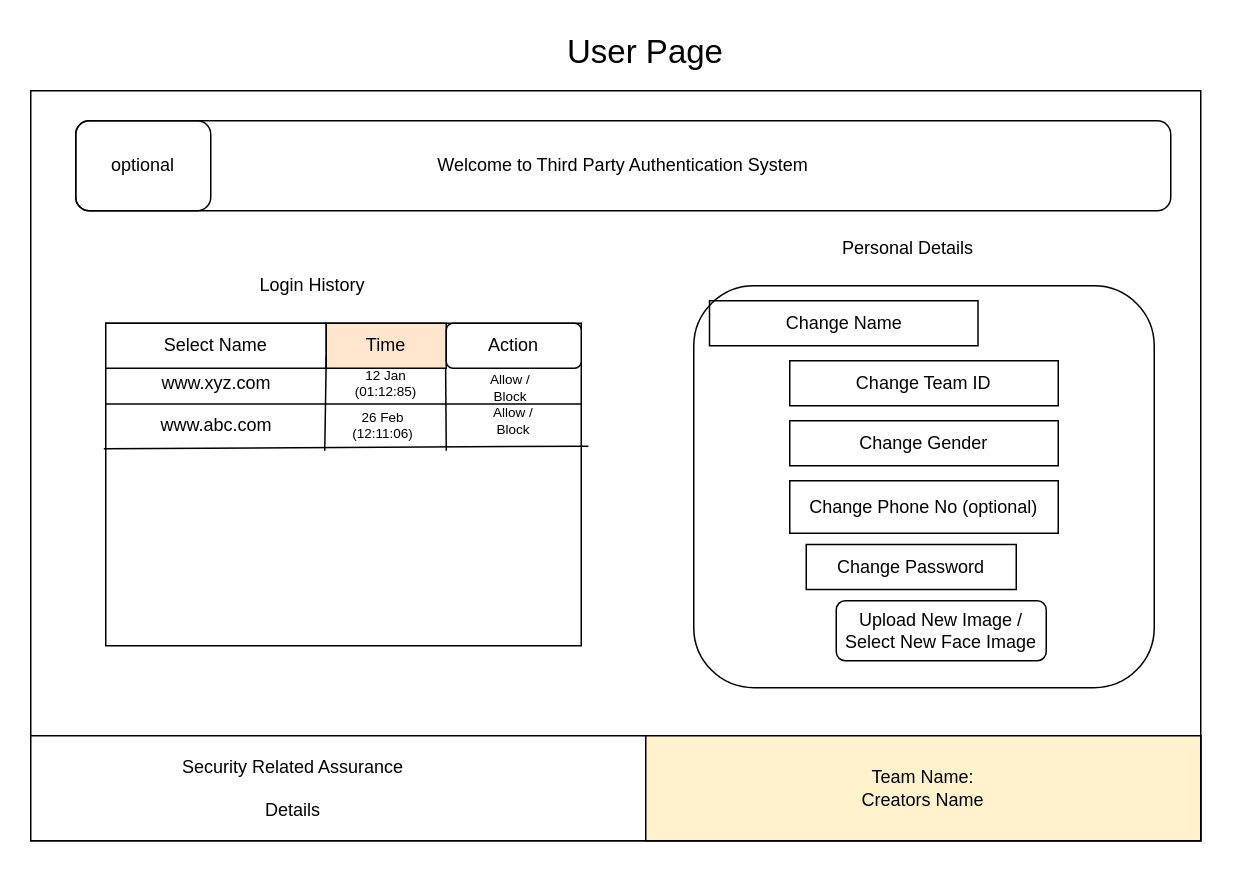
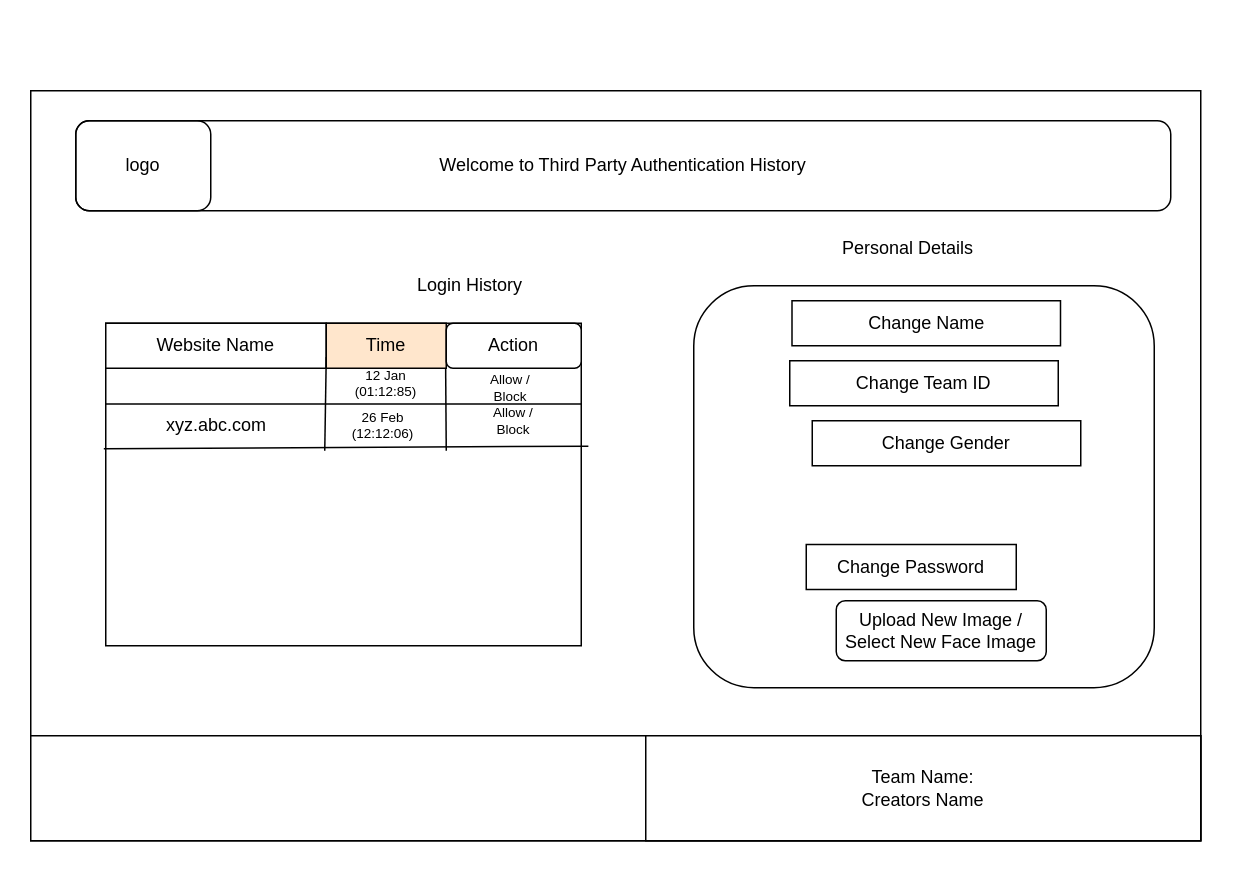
node "User Page": removed
node "optional": label "optional" -> "logo"
node "Welcome to Third Party Authentication System": label "Welcome to Third Party Authentication System" -> "Welcome to Third Party Authentication History"
node "Login History": moved (313, 286) -> (470, 286)
node "Change Name": moved (844, 323) -> (926, 323)
node "Select Name": label "Select Name" -> "Website Name"
node "www.xyz.com": removed
node "www.abc.com": label "www.abc.com" -> "xyz.abc.com"
node "26 Feb (12:11:06)": label "26 Feb (12:11:06)" -> "26 Feb (12:12:06)"
node "Change Gender": moved (924, 443) -> (947, 443)
node "Change Phone No (optional)": removed
node "Security Related Assurance Details": removed
node "Team Name: Creators Name": fillcolor #fff2cc -> #ffffff
